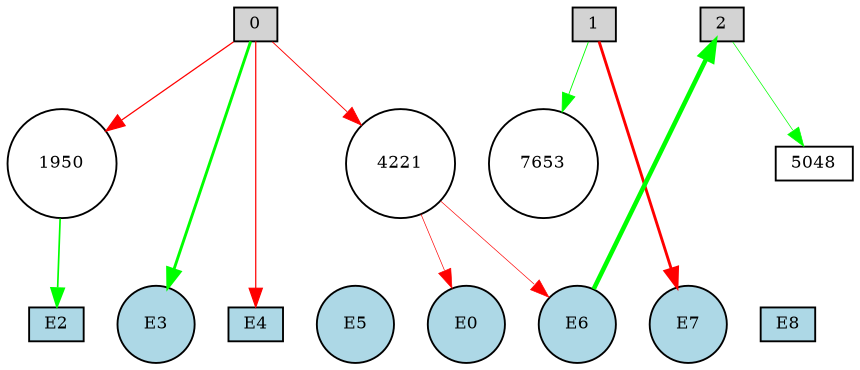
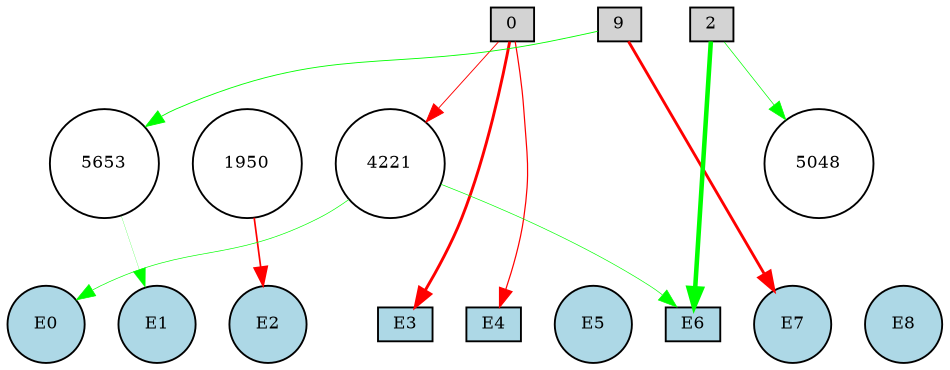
node "1": label "1" -> "9"
edge "0" -> "1950": removed
edge "0" -> "E3": color green -> red
node "7653": label "7653" -> "5653"
node "5048": shape box -> circle
edge "E6" -> "2": reversed
edge "4221" -> "E6": color red -> green
edge "4221" -> "E0": color red -> green
edge "1950" -> "E2": color green -> red
node "E2": shape box -> circle
node "E3": shape circle -> box
node "E1": added
node "E6": shape circle -> box
node "E8": shape box -> circle
